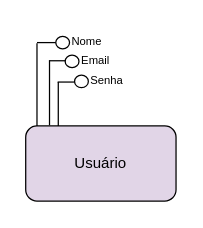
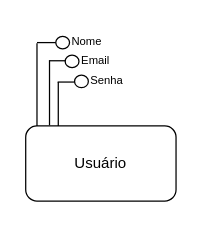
node "Usuário": fillcolor #e1d5e7 -> #ffffff
